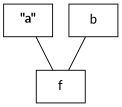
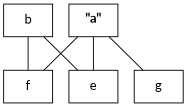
node "e": added
node "g": added
